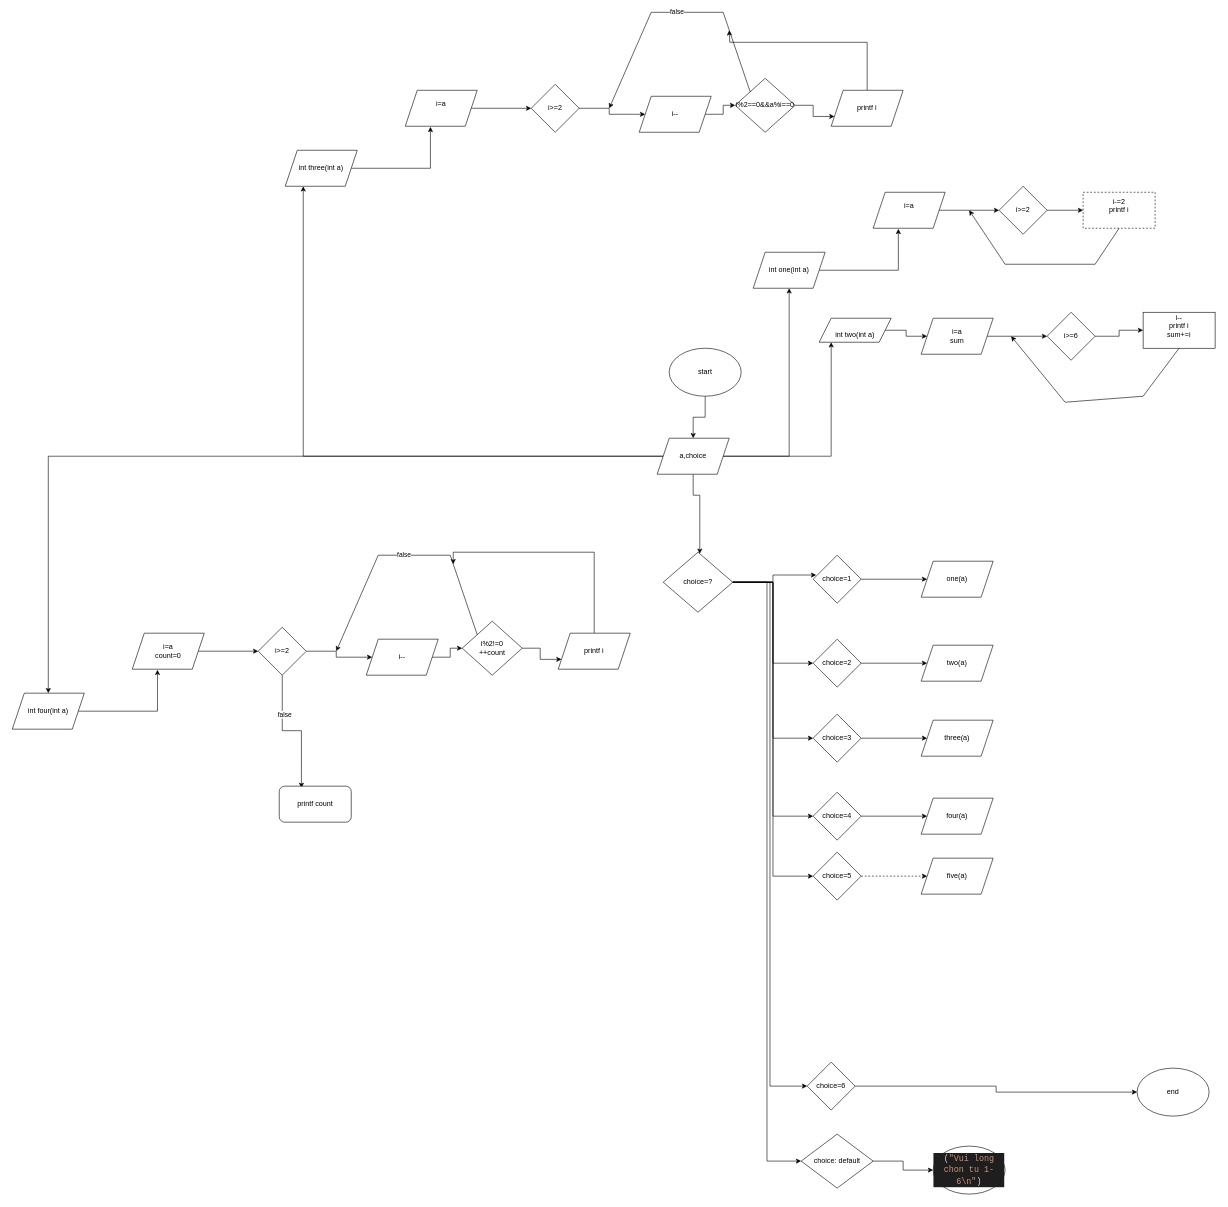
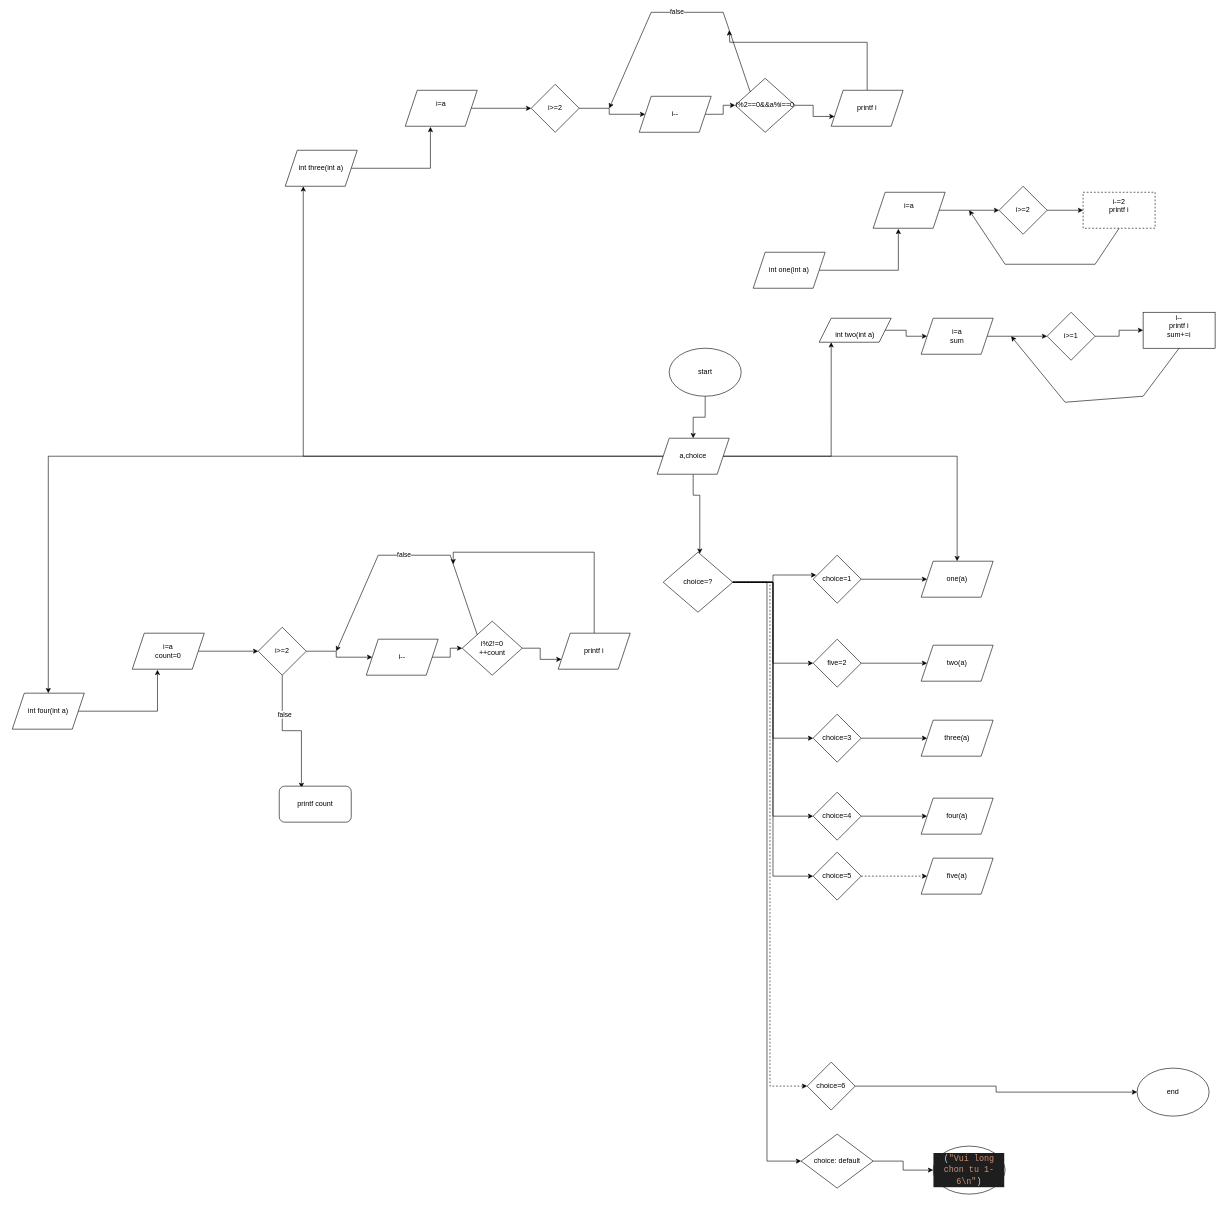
edge "a,choice" -> "int one(int a)": now "a,choice" -> "one(a)"
node "i>=6": label "i>=6" -> "i>=1"
node "choice=2": label "choice=2" -> "five=2"
edge "choice=?" -> "choice=6": style solid -> dashed
